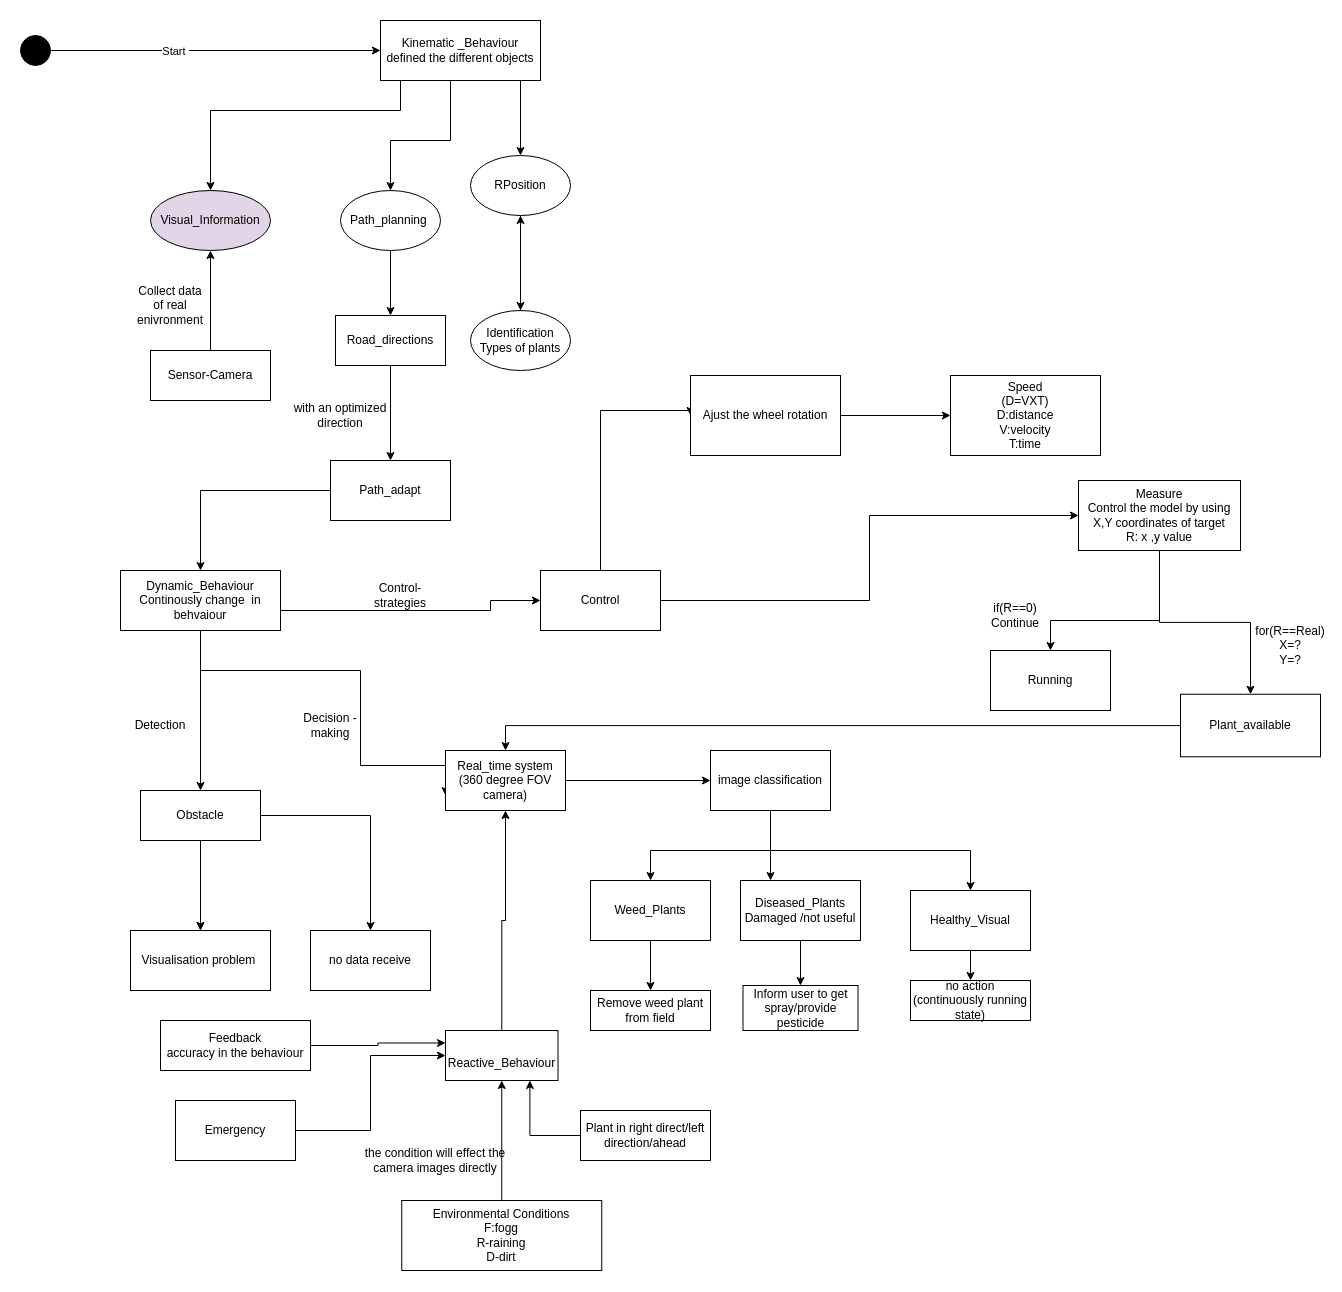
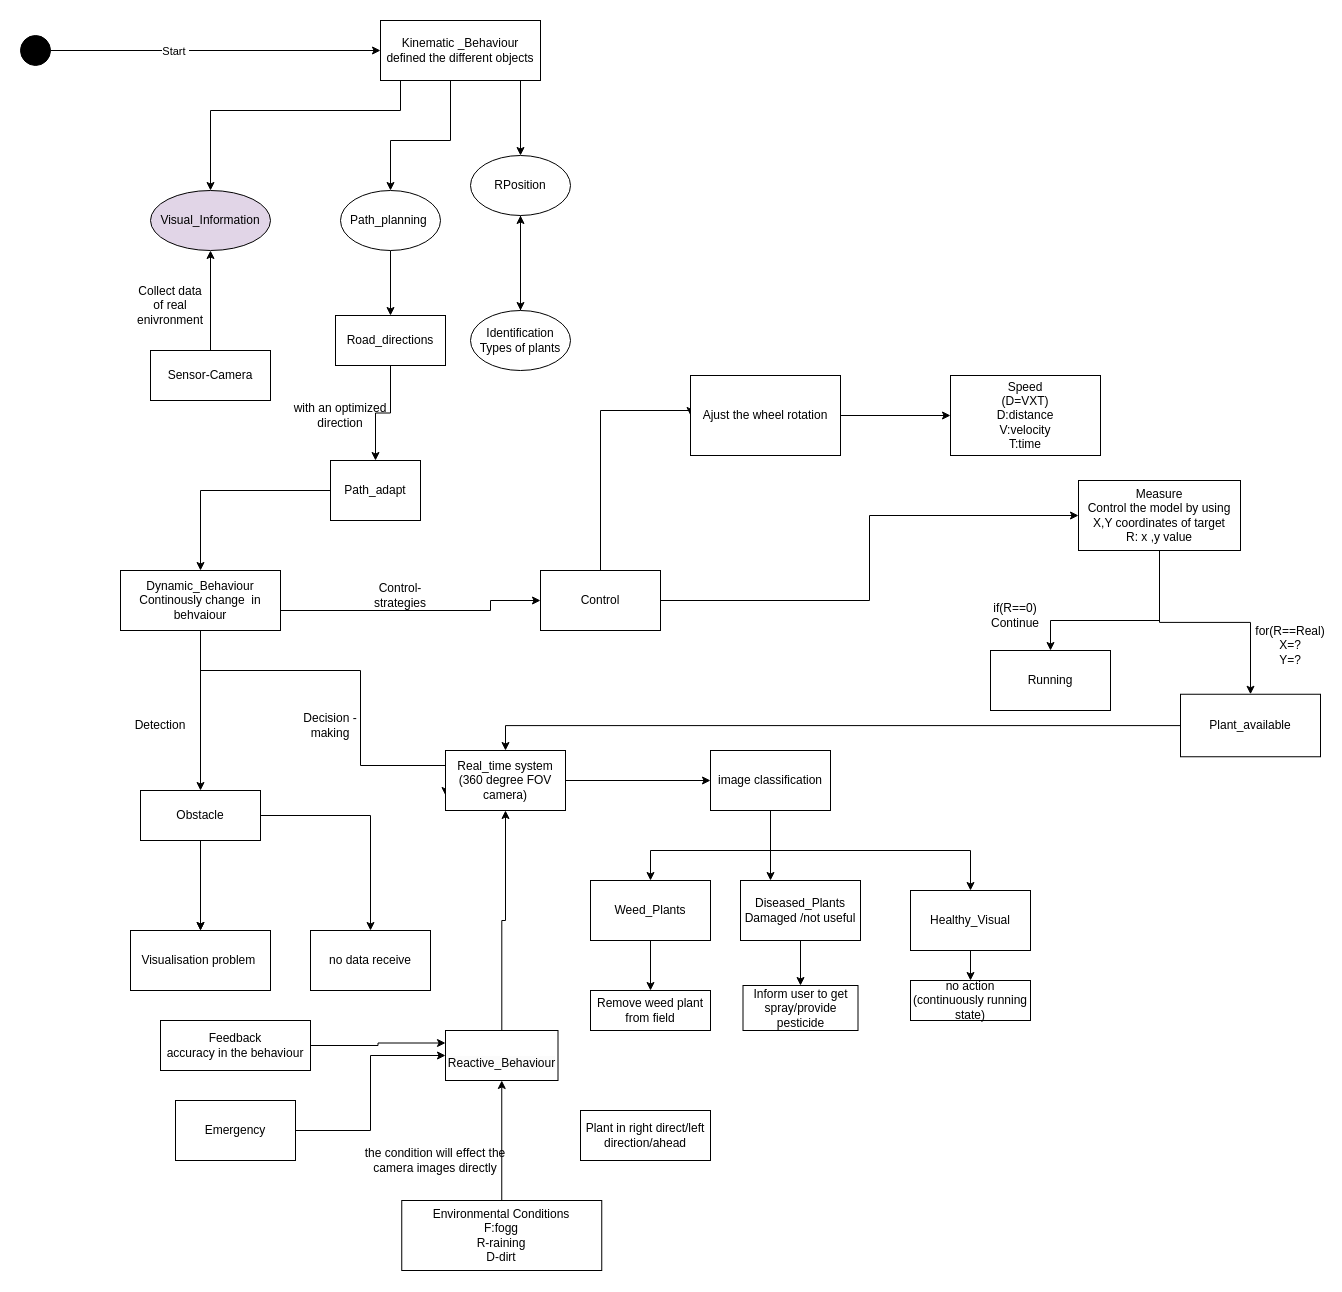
node "Path_adapt": size 120x60 -> 90x60
edge "Plant in right direct/left direction/ahead" -> "Reactive_Behaviour": removed
